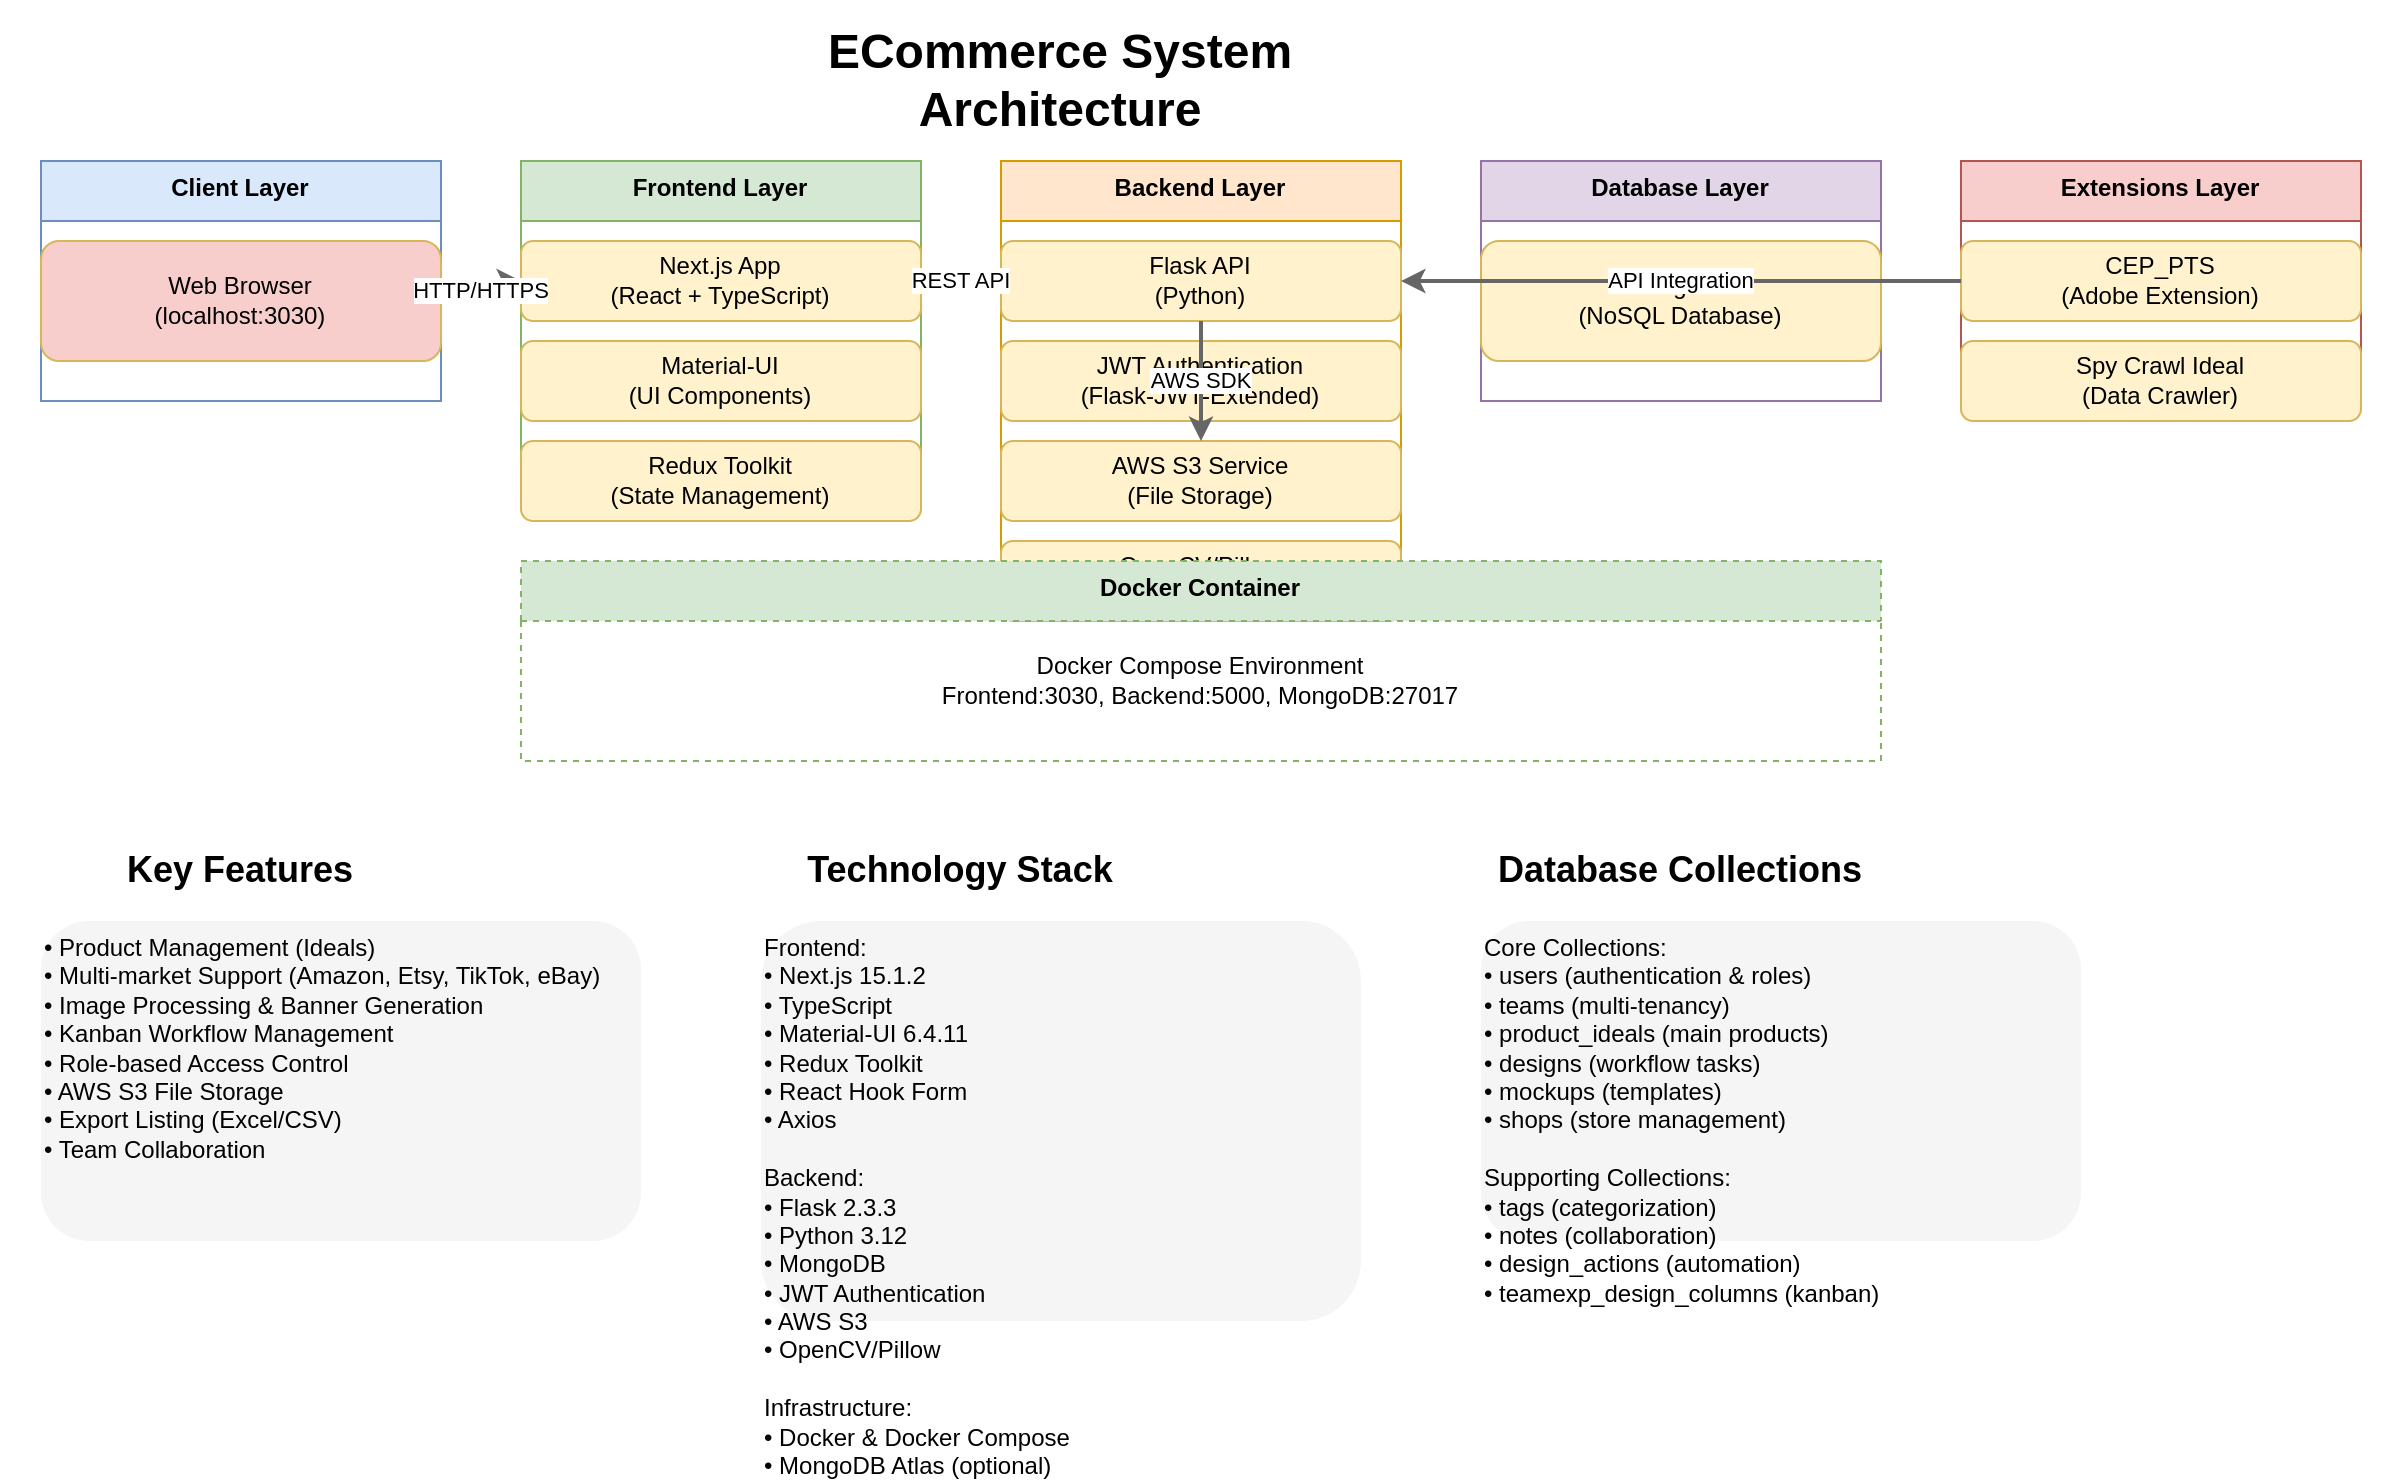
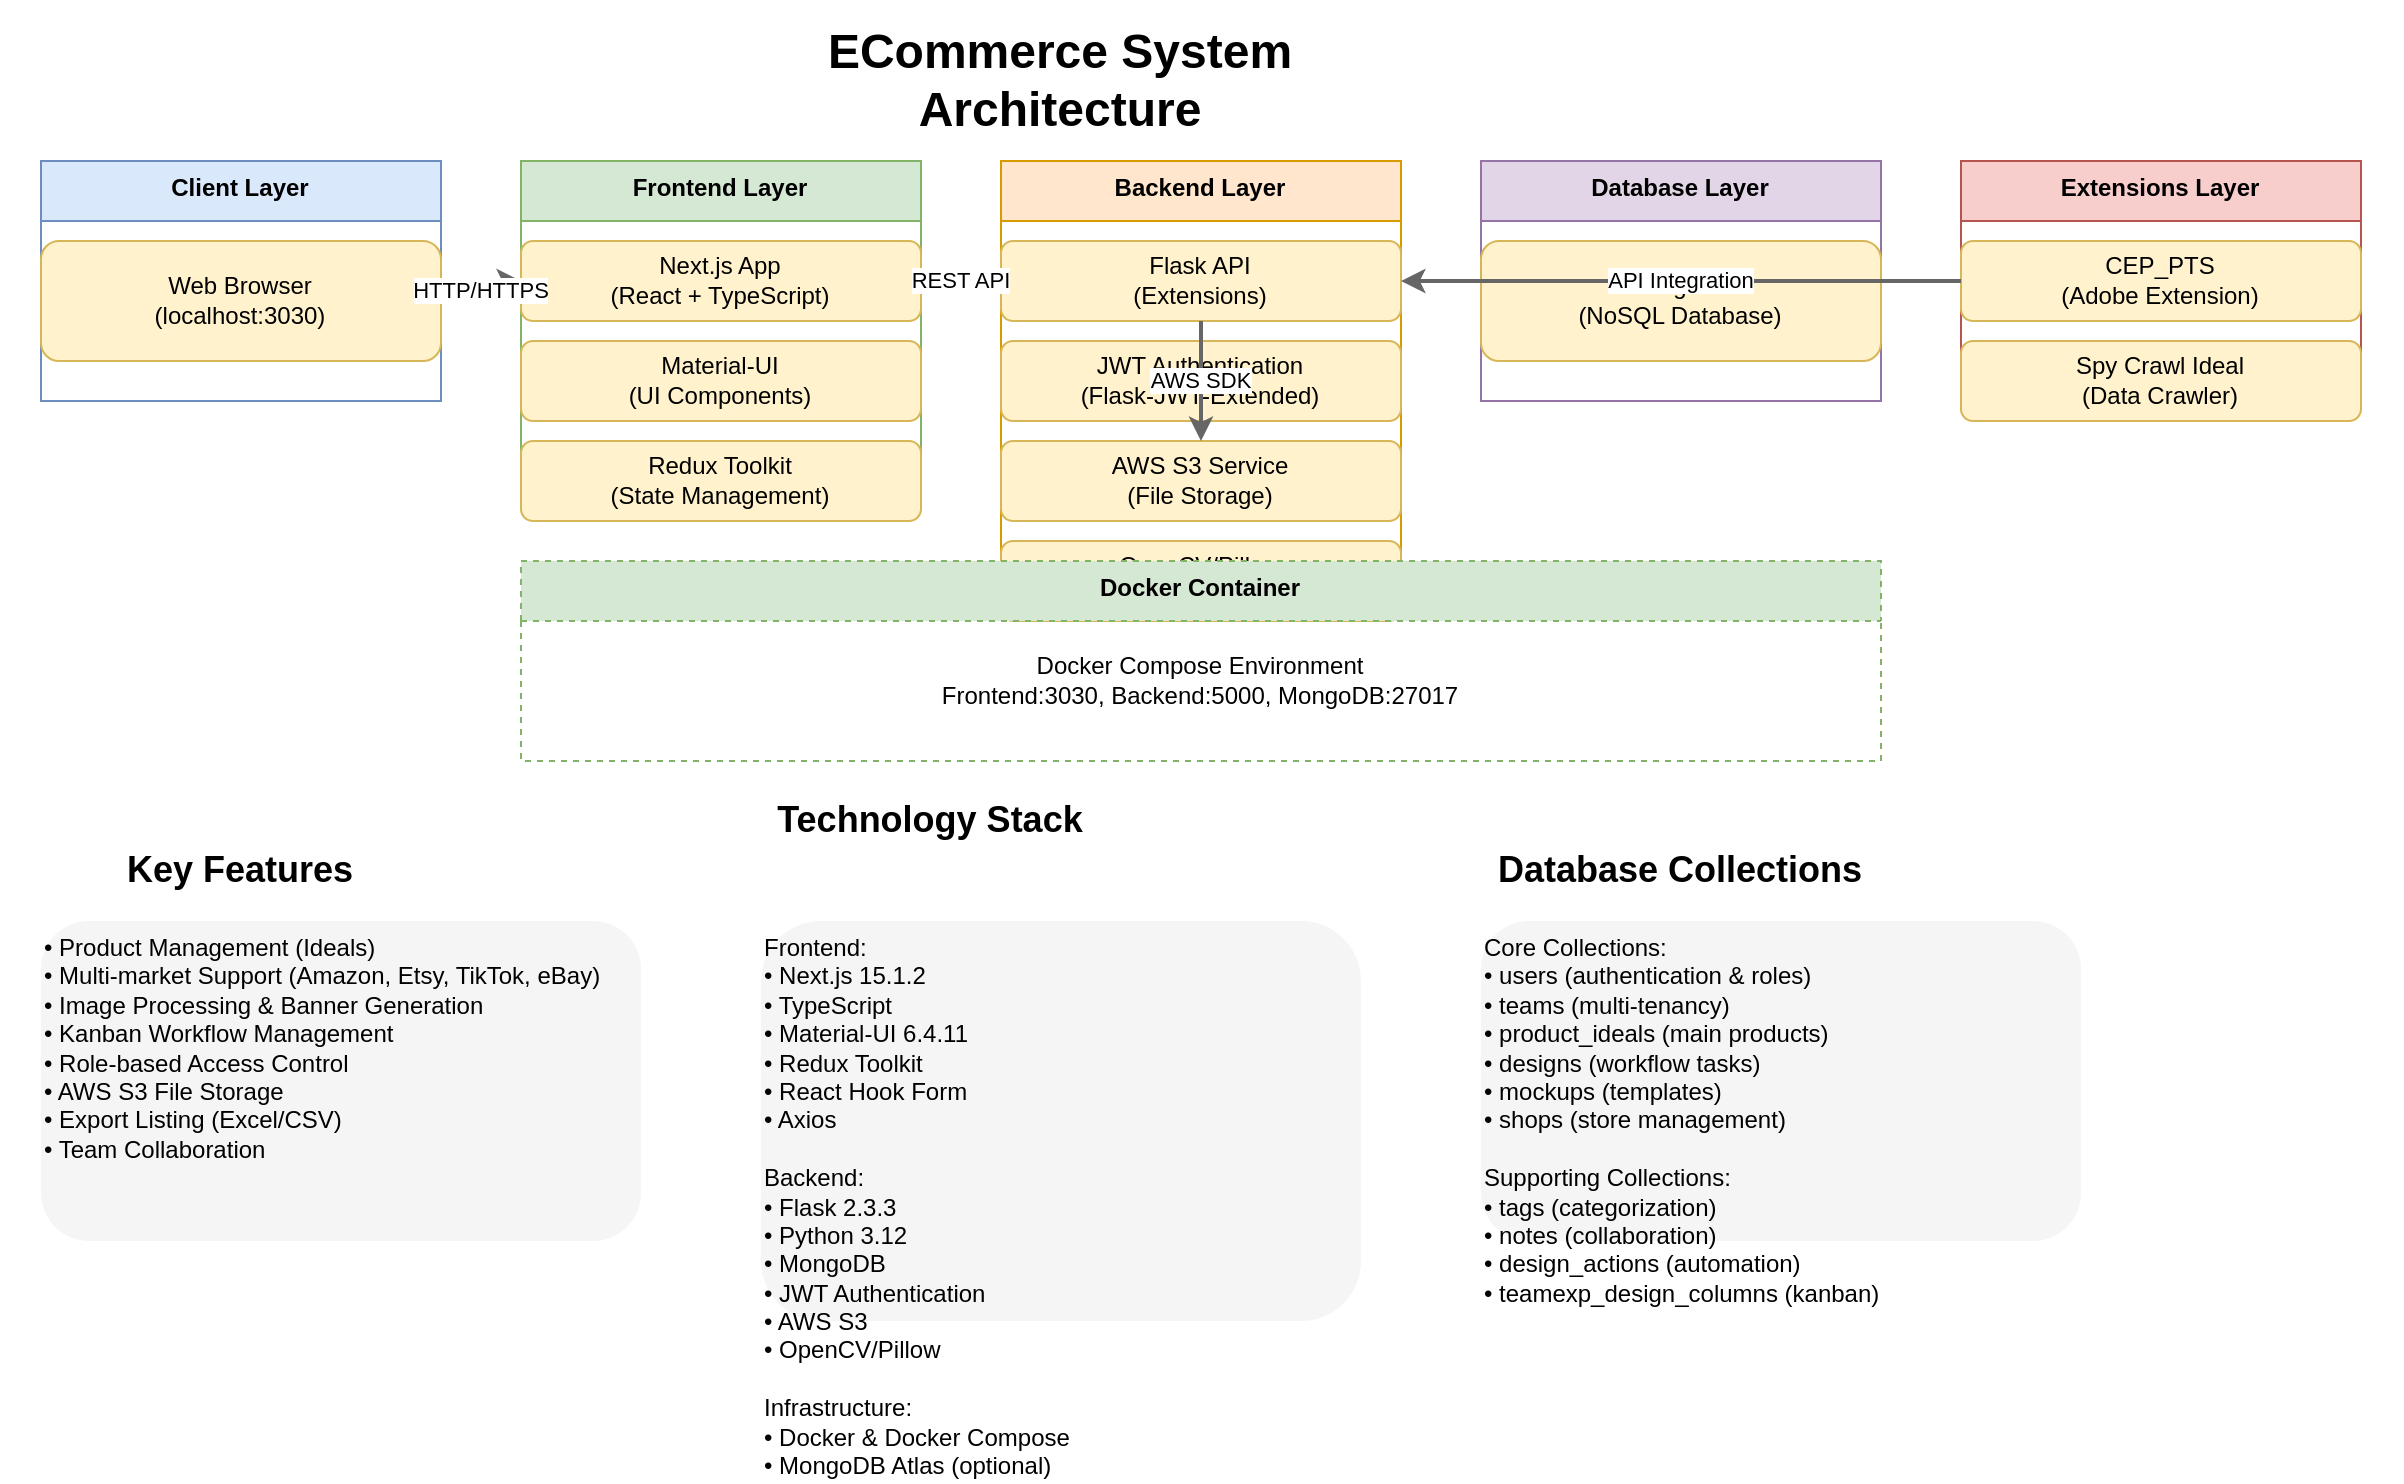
node "Flask API (Python)": label "Flask API (Python)" -> "Flask API (Extensions)"
node "Web Browser (localhost:3030)": fillcolor #f8cecc -> #fff2cc
node "Technology Stack": moved (961, 871) -> (931, 821)
